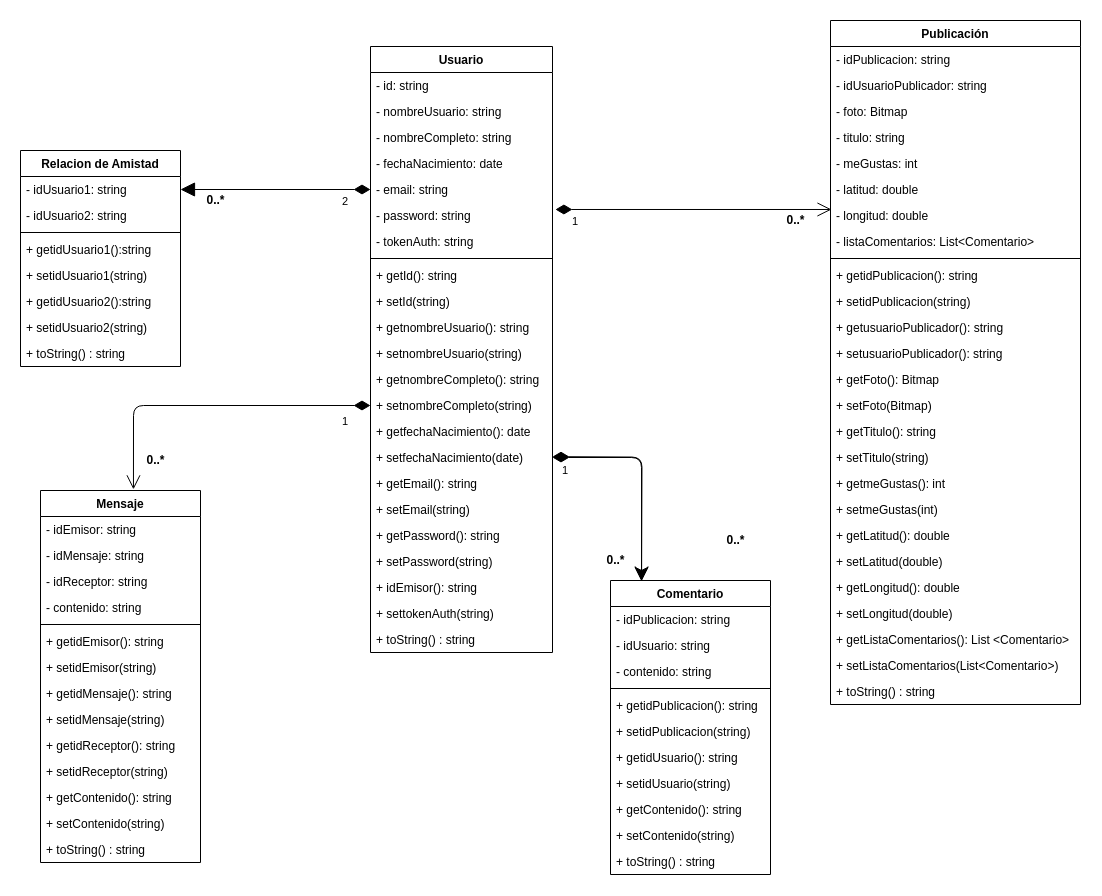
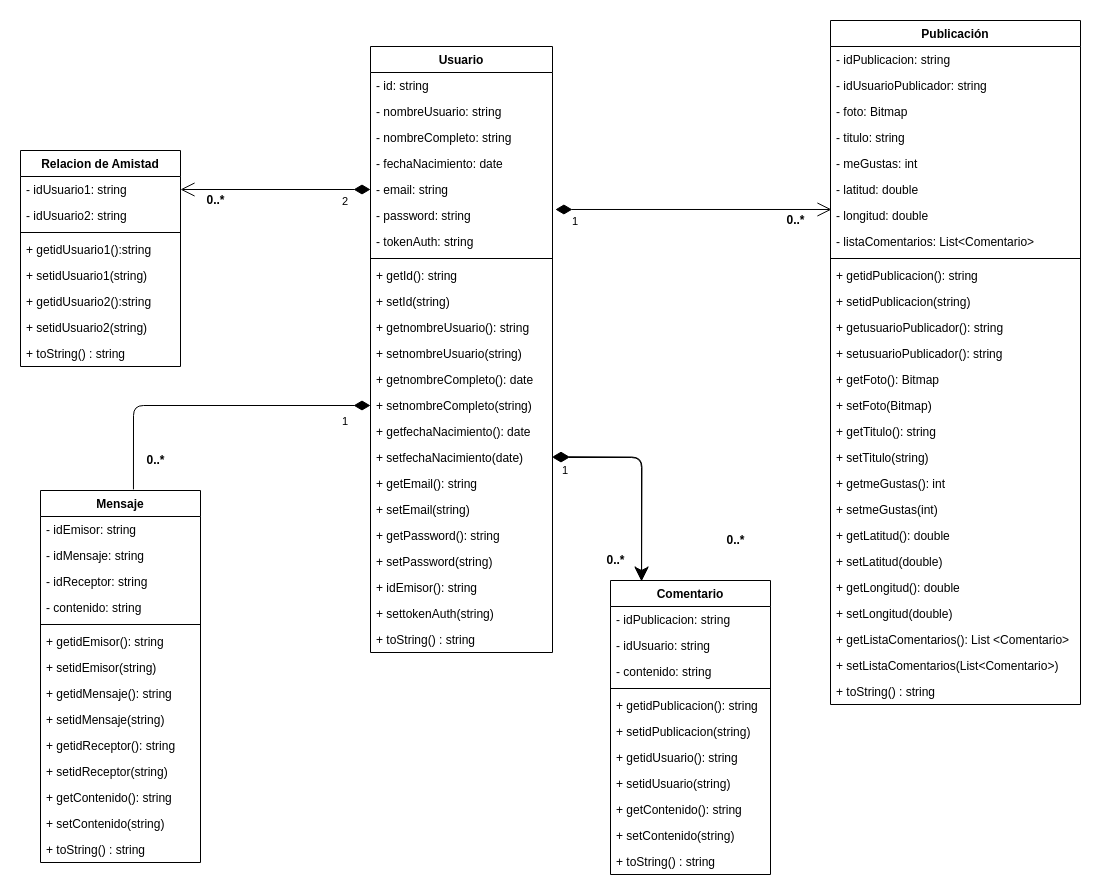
edge "- idUsuario1: string" -- "- email: string": arrowhead block -> open
node "+ getnombreCompleto(): string": label "+ getnombreCompleto(): string" -> "+ getnombreCompleto(): date"
edge "+ setnombreCompleto(string)" -- "Mensaje": arrowhead open -> none
